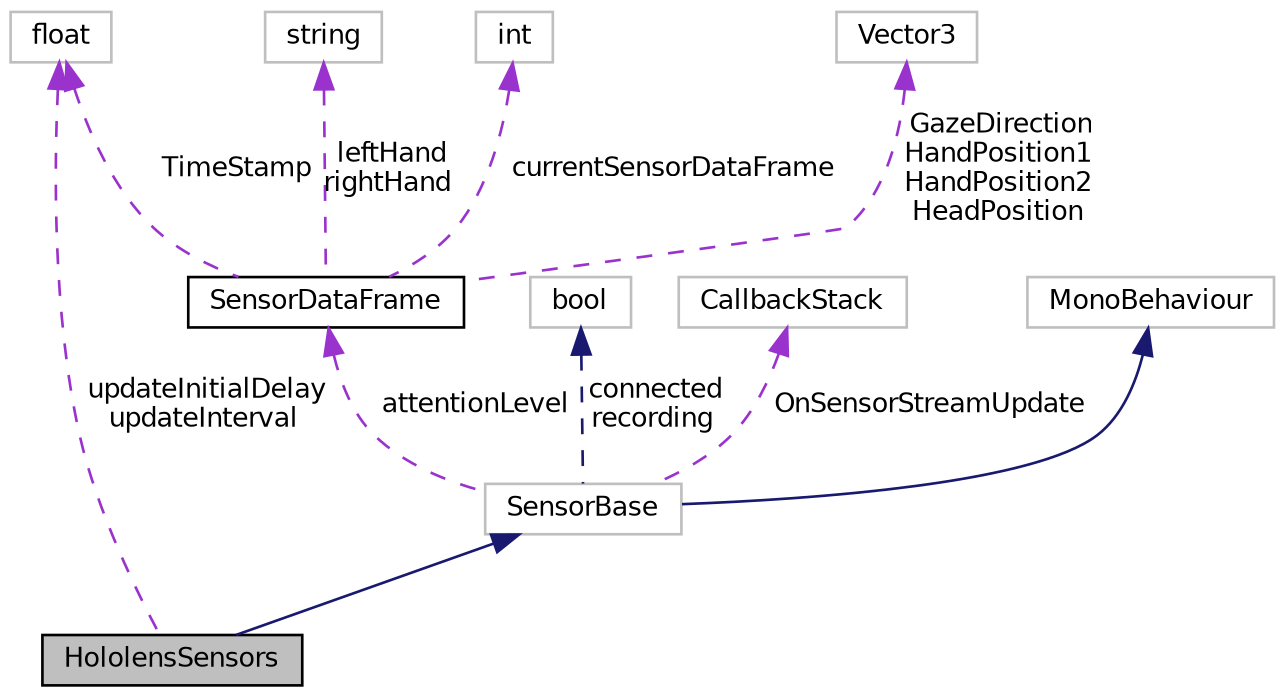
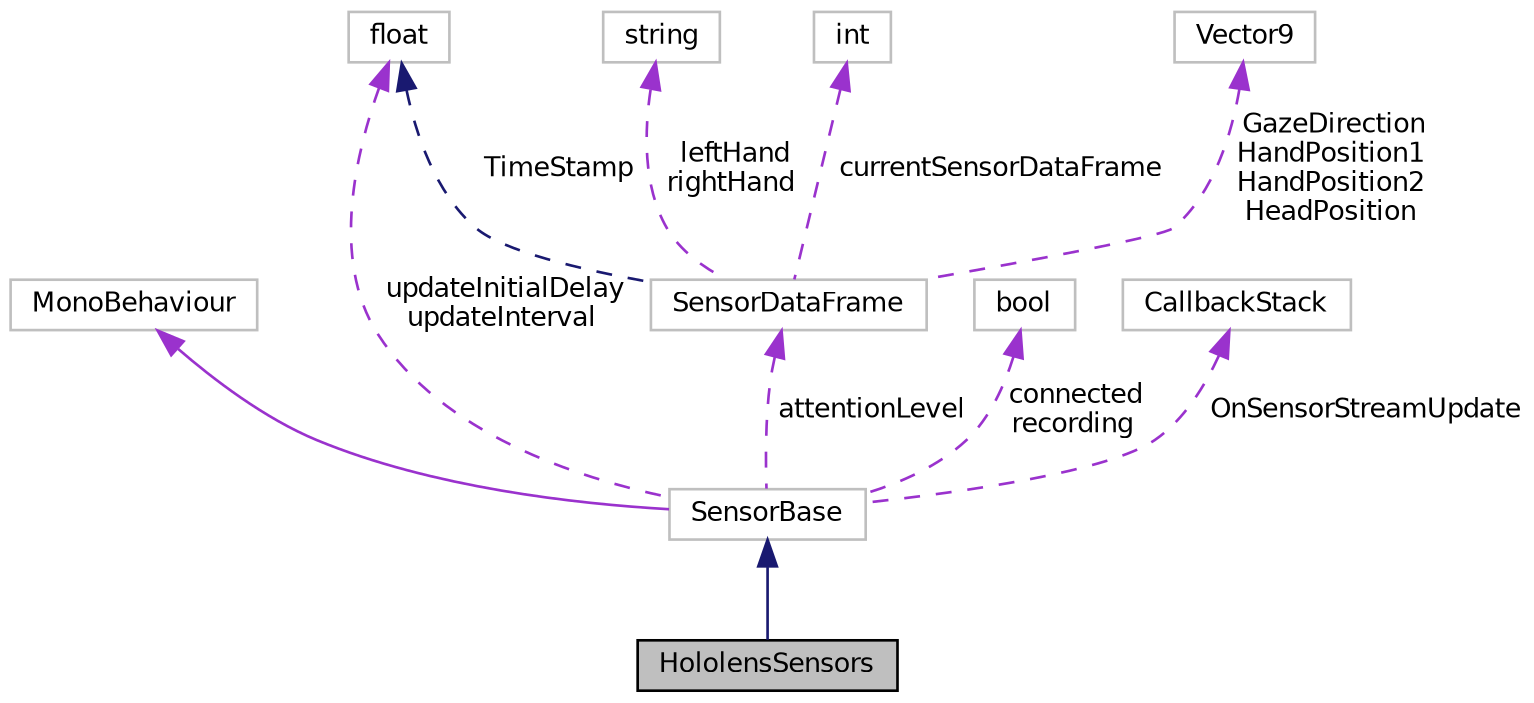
node "Vector3": label "Vector3" -> "Vector9"
edge "SensorDataFrame" -> "float": color darkorchid3 -> midnightblue
node "SensorDataFrame": color black -> grey75
edge "HololensSensors" -> "float": now "SensorBase" -> "float"
edge "SensorBase" -> "bool": color midnightblue -> darkorchid3
edge "SensorBase" -> "MonoBehaviour": color midnightblue -> darkorchid3
